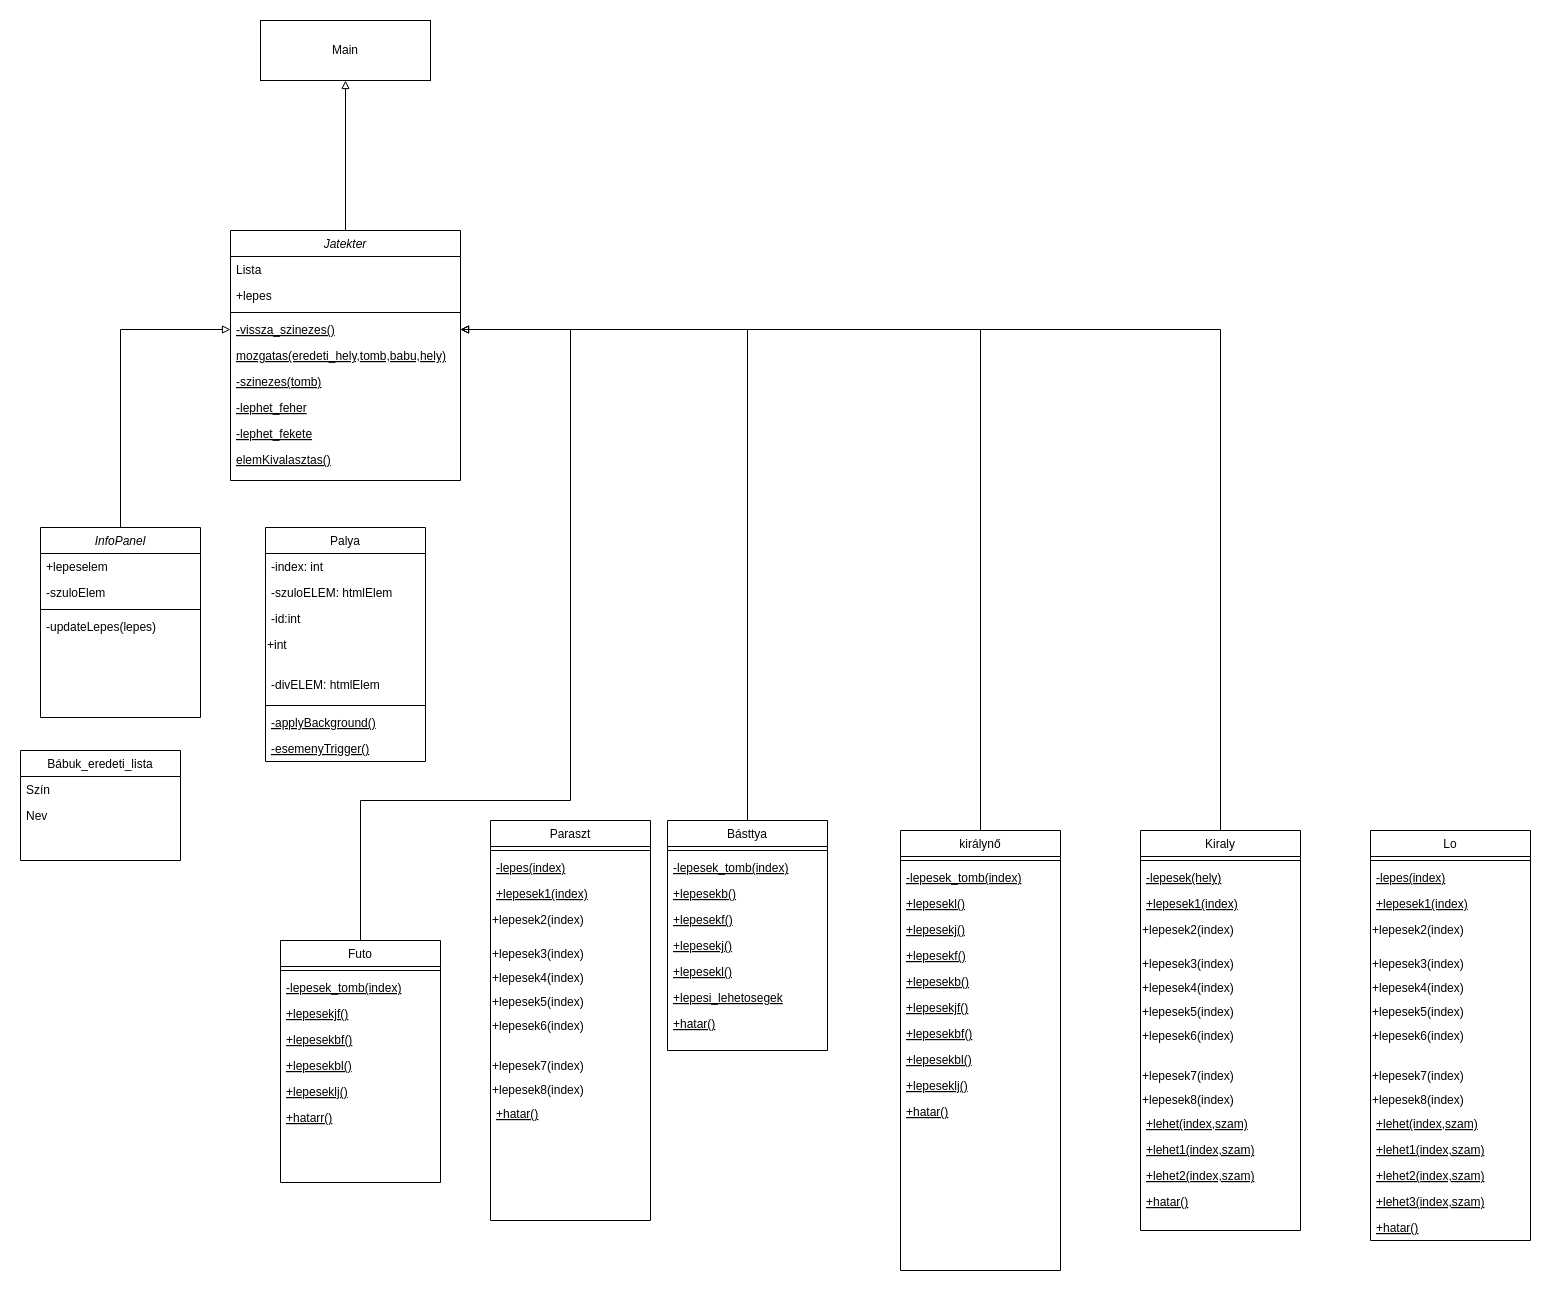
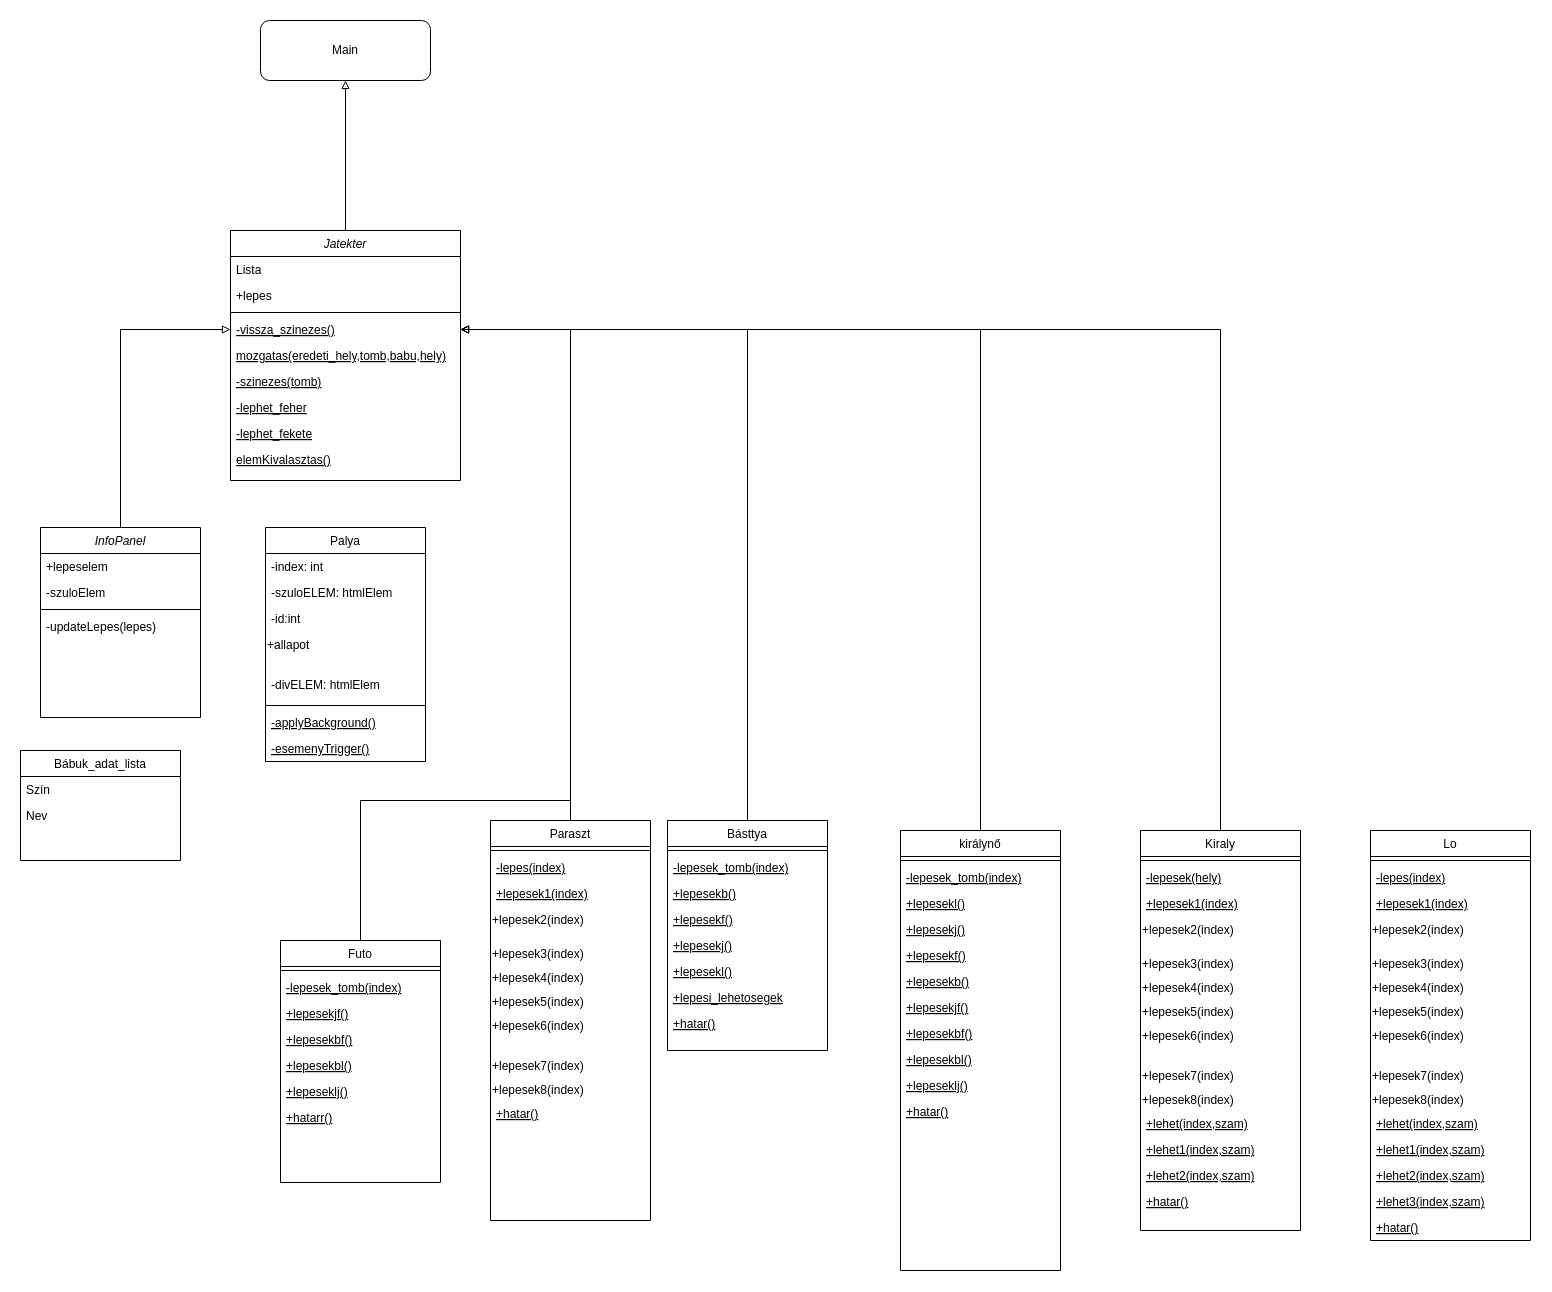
node "Main": shape rectangle -> rounded rectangle
node "+int": label "+int" -> "+allapot"
node "Bábuk_eredeti_lista": label "Bábuk_eredeti_lista" -> "Bábuk_adat_lista"
edge "Paraszt" -> "-vissza_szinezes()": added
